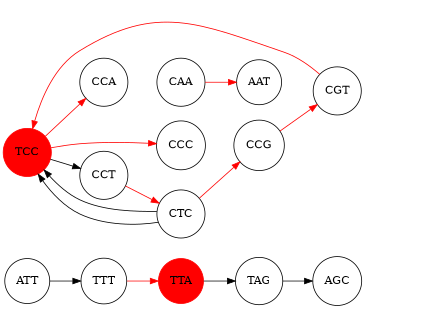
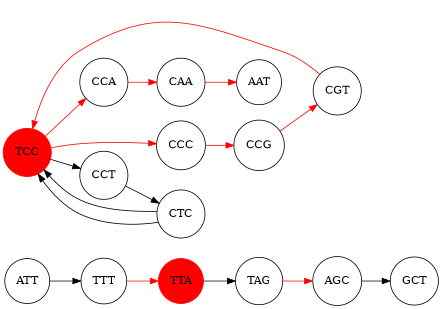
edge "CCA" -> "CAA": added
edge "CTC" -> "CCG": now "CCC" -> "CCG"
edge "CCT" -> "CTC": color red -> black
edge "TAG" -> "AGC": color black -> red
node "GCT": added
